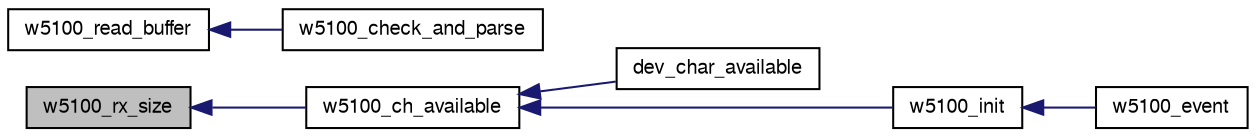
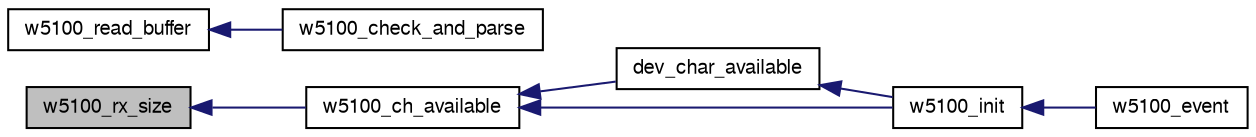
edge "w5100_init" -> "dev_char_available": added
